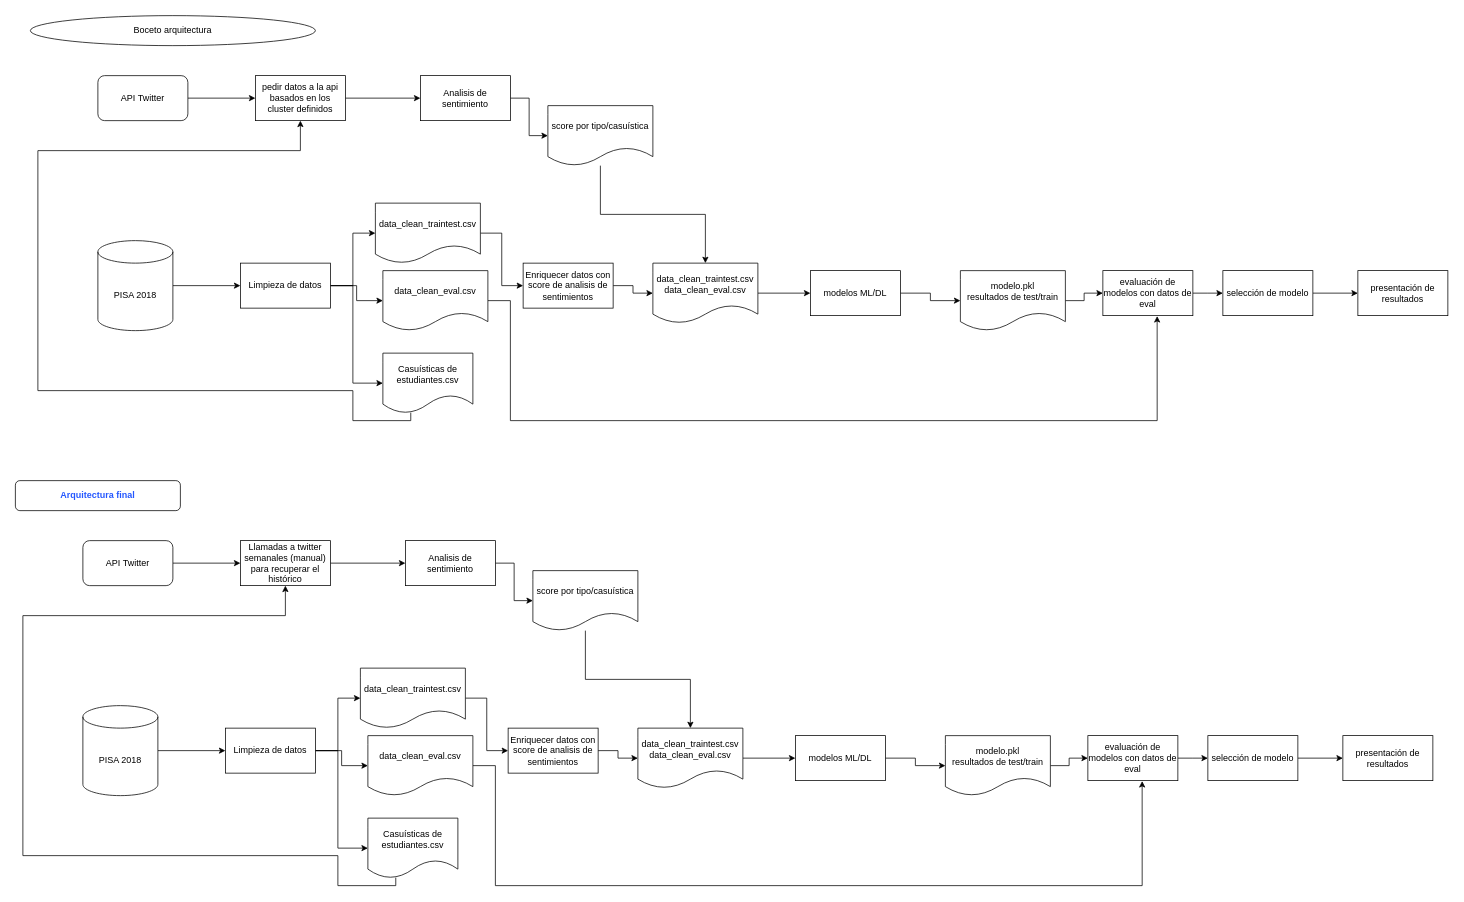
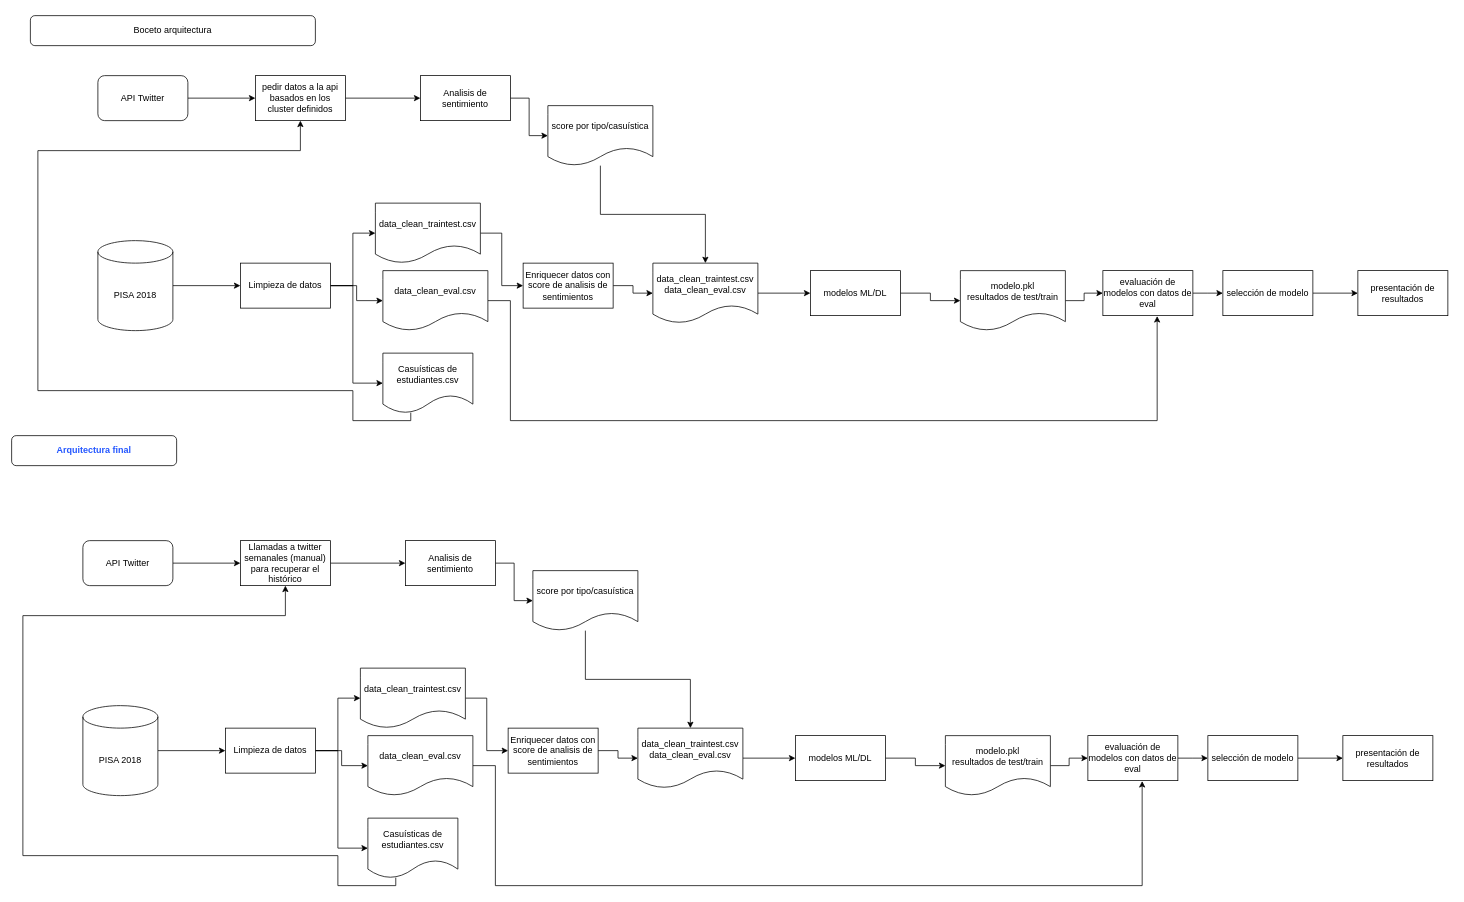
node "Boceto arquitectura": shape ellipse -> rounded rectangle
node "Arquitectura final": moved (98, 495) -> (94, 450)
